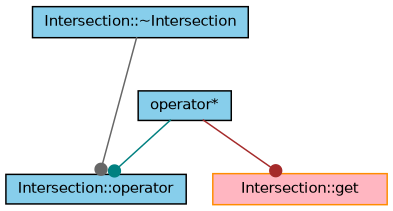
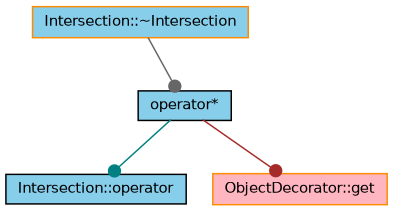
node "Intersection::~Intersection": color black -> darkorange
edge "Intersection::~Intersection" -> "Intersection::operator": now "Intersection::~Intersection" -> "operator*"
node "Intersection::get": label "Intersection::get" -> "ObjectDecorator::get"
